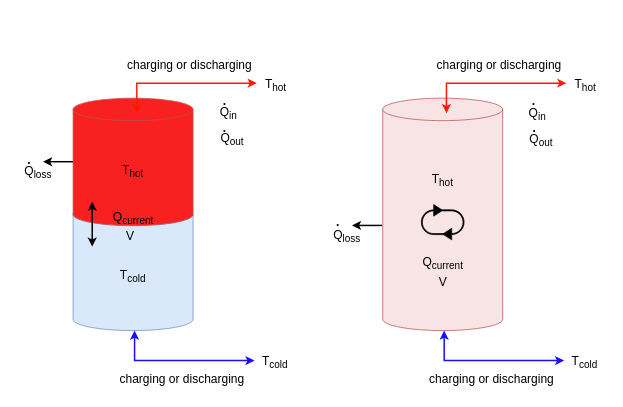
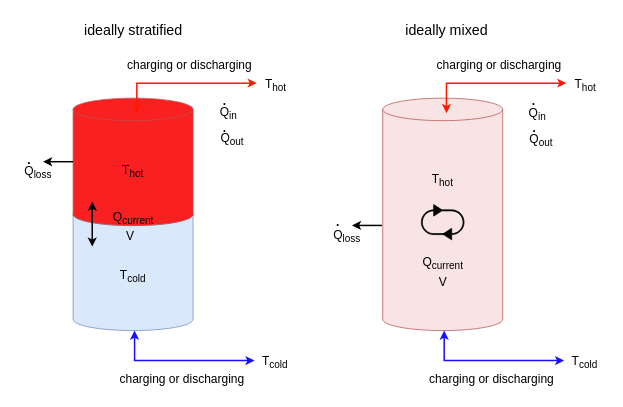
node "ideally stratified": added
node "ideally mixed": added
